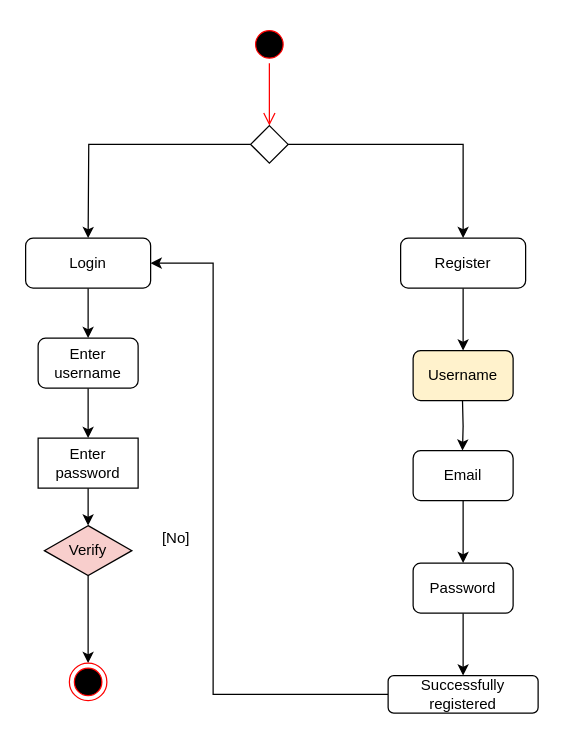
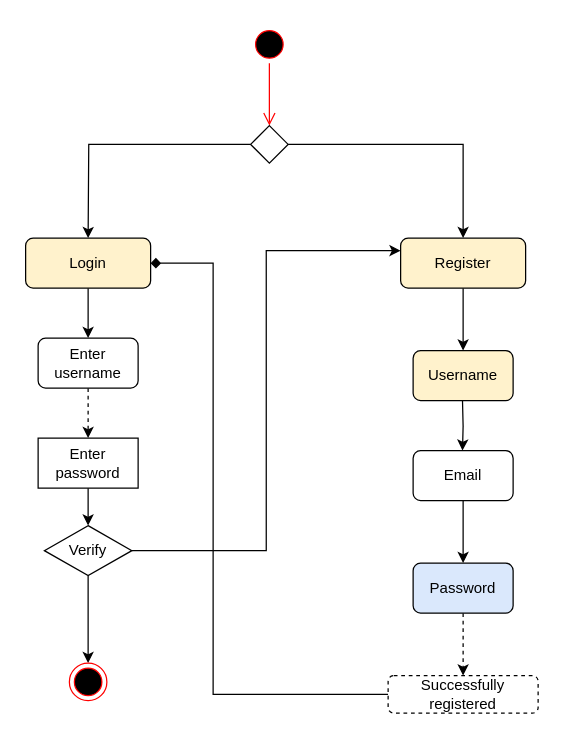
node "Login": fillcolor #ffffff -> #fff2cc
edge "Successfully registered" -> "Login": arrowhead classic -> diamond
node "Register": fillcolor #ffffff -> #fff2cc
edge "Verify" -> "Register": added
edge "Enter username" -> "Enter password": style solid -> dashed
node "[No]": removed
node "Verify": fillcolor #f8cecc -> #ffffff
node "Password": fillcolor #ffffff -> #dae8fc
edge "Password" -> "Successfully registered": style solid -> dashed
node "Successfully registered": style solid -> dashed
